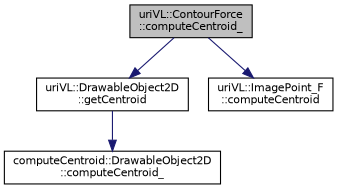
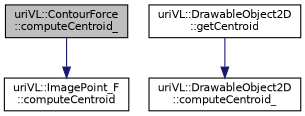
edge "uriVL::ContourForce ::computeCentroid_" -> "uriVL::DrawableObject2D ::getCentroid": removed
node "computeCentroid::DrawableObject2D ::computeCentroid_": label "computeCentroid::DrawableObject2D ::computeCentroid_" -> "uriVL::DrawableObject2D ::computeCentroid_"
